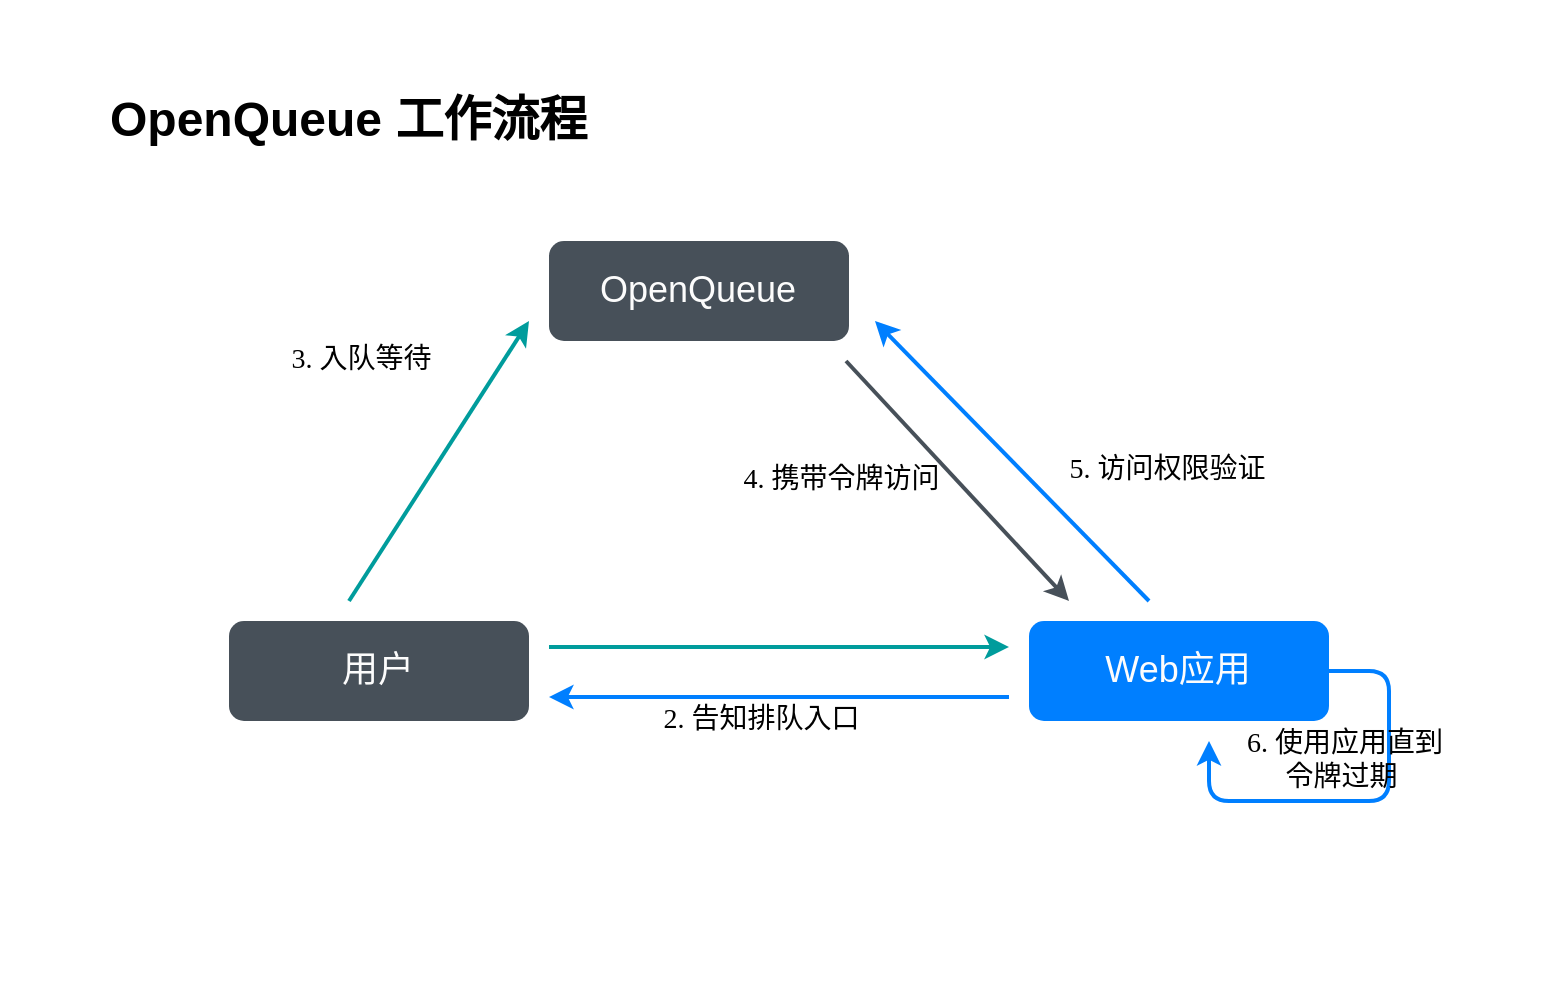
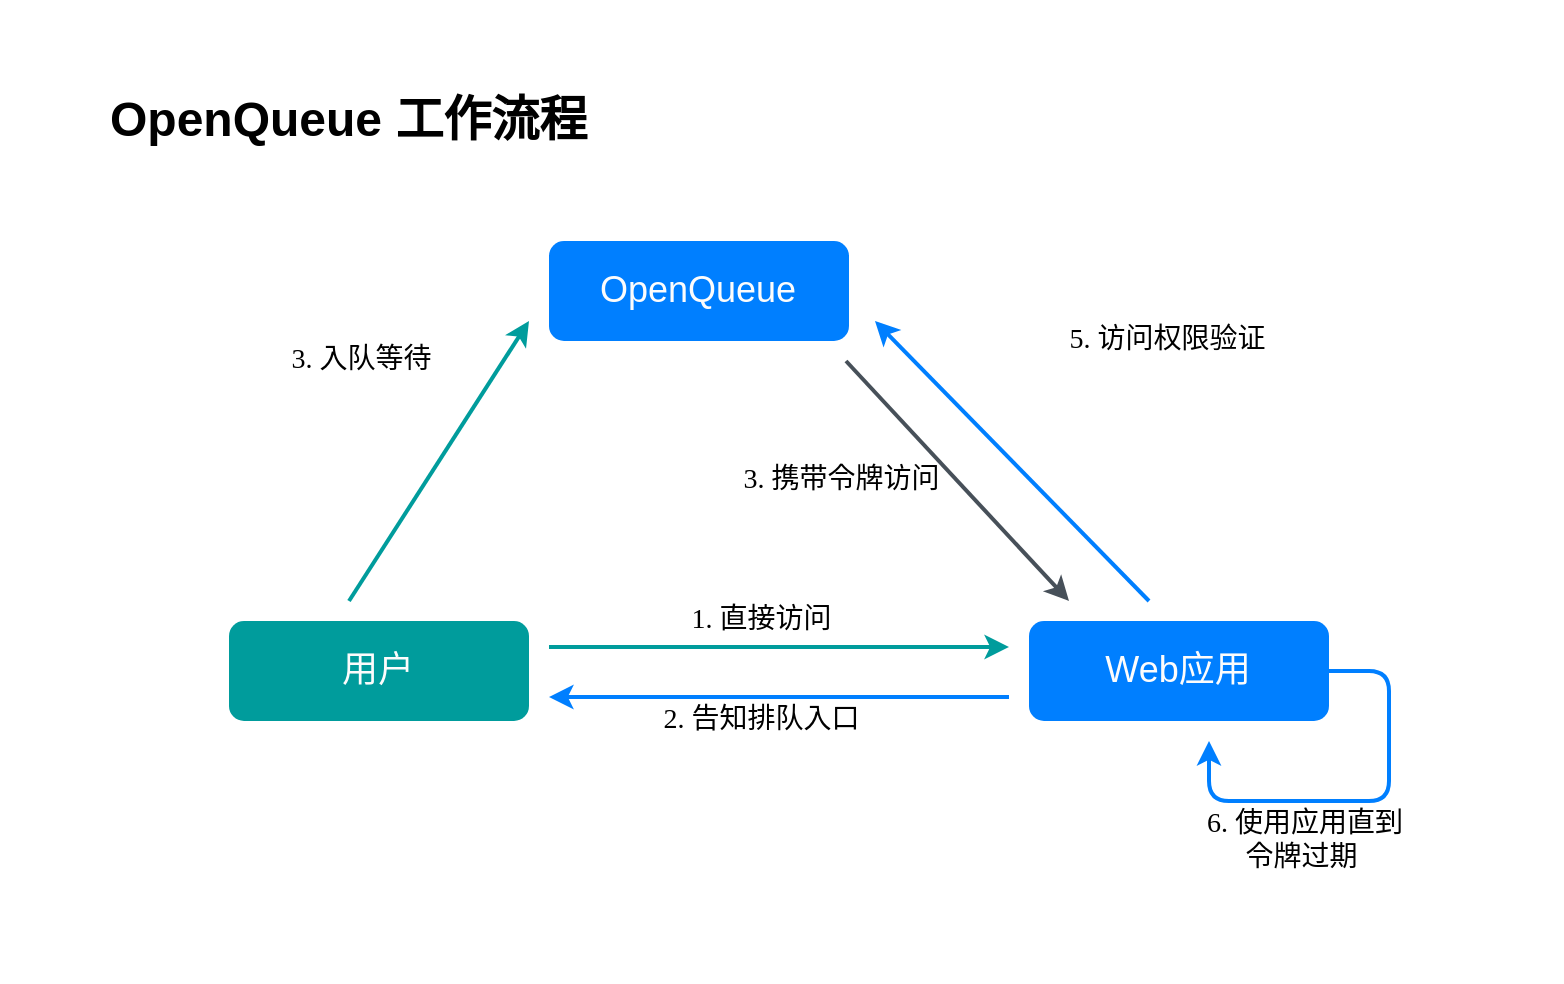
node "OpenQueue": fillcolor #475059 -> #007fff
node "5. 访问权限验证": moved (1172, 471) -> (1172, 341)
node "4. 携带令牌访问": label "4. 携带令牌访问" -> "3. 携带令牌访问"
node "1. 直接访问": added
node "用户": fillcolor #475059 -> #009c9c
node "6. 使用应用直到 令牌过期": moved (1346, 761) -> (1306, 841)
